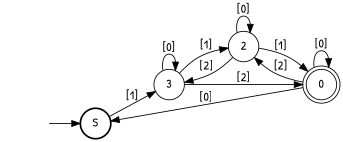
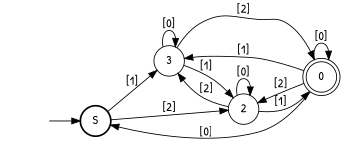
edge "0" -> "3": added, label "[1]"
edge "S" -> "2": added, label "[2]"
